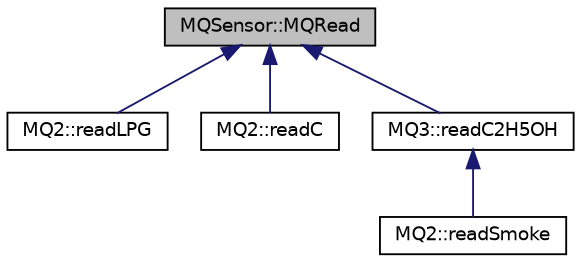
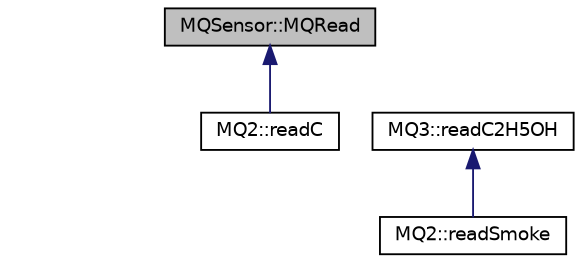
edge "MQ3::readC2H5OH" -> "MQSensor::MQRead": removed
node "MQ2::readLPG": removed
